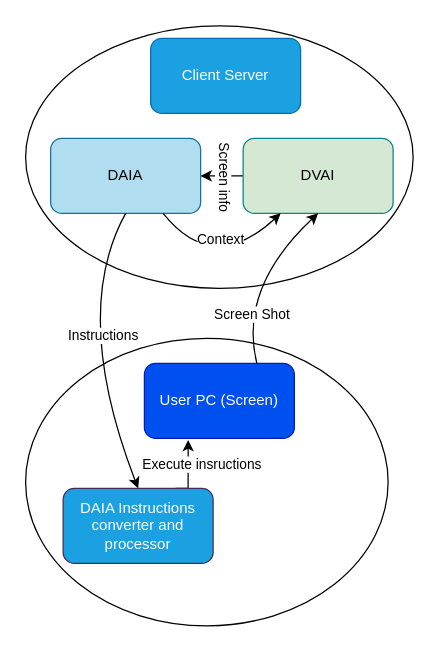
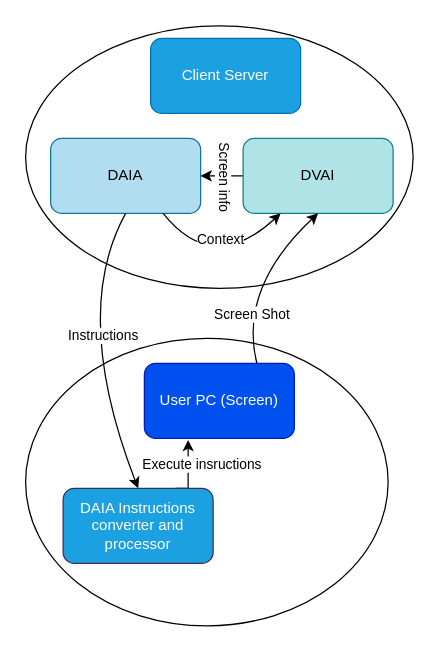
node "DVAI": fillcolor #d5e8d4 -> #b0e3e6
